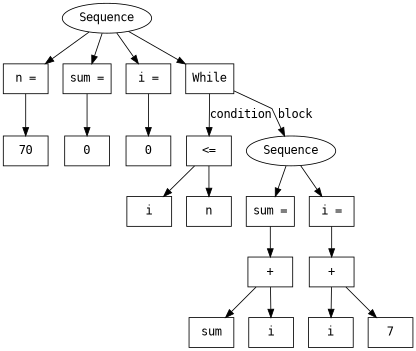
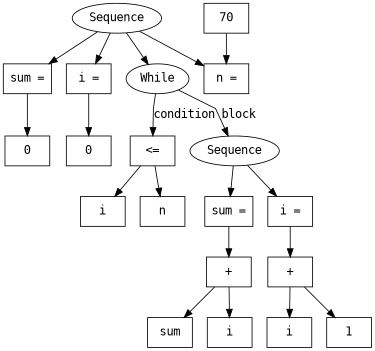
node "While": shape box -> ellipse
edge "n =" -> "70": reversed
node "7": label "7" -> "1"
